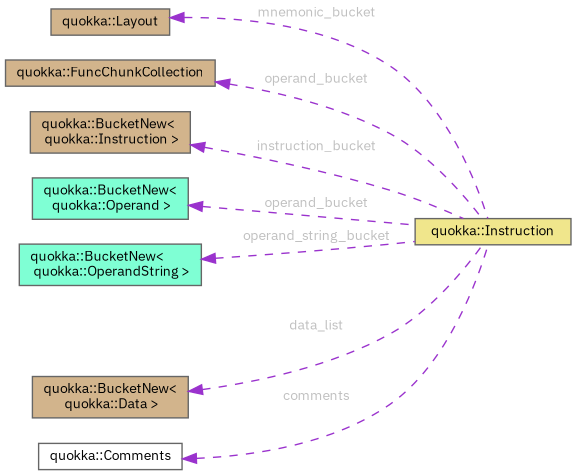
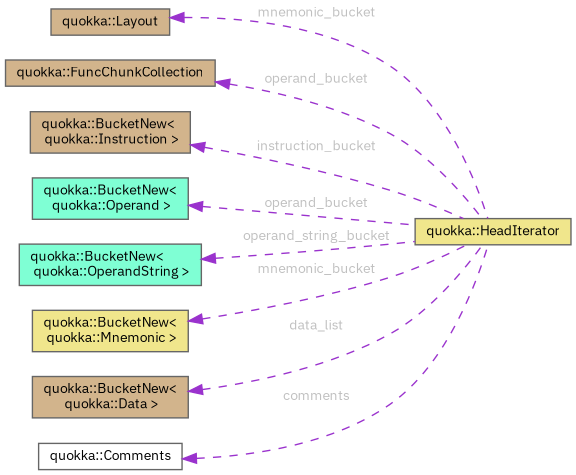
node "quokka::Instruction": label "quokka::Instruction" -> "quokka::HeadIterator"
node "quokka::BucketNew< quokka::Mnemonic >": added
